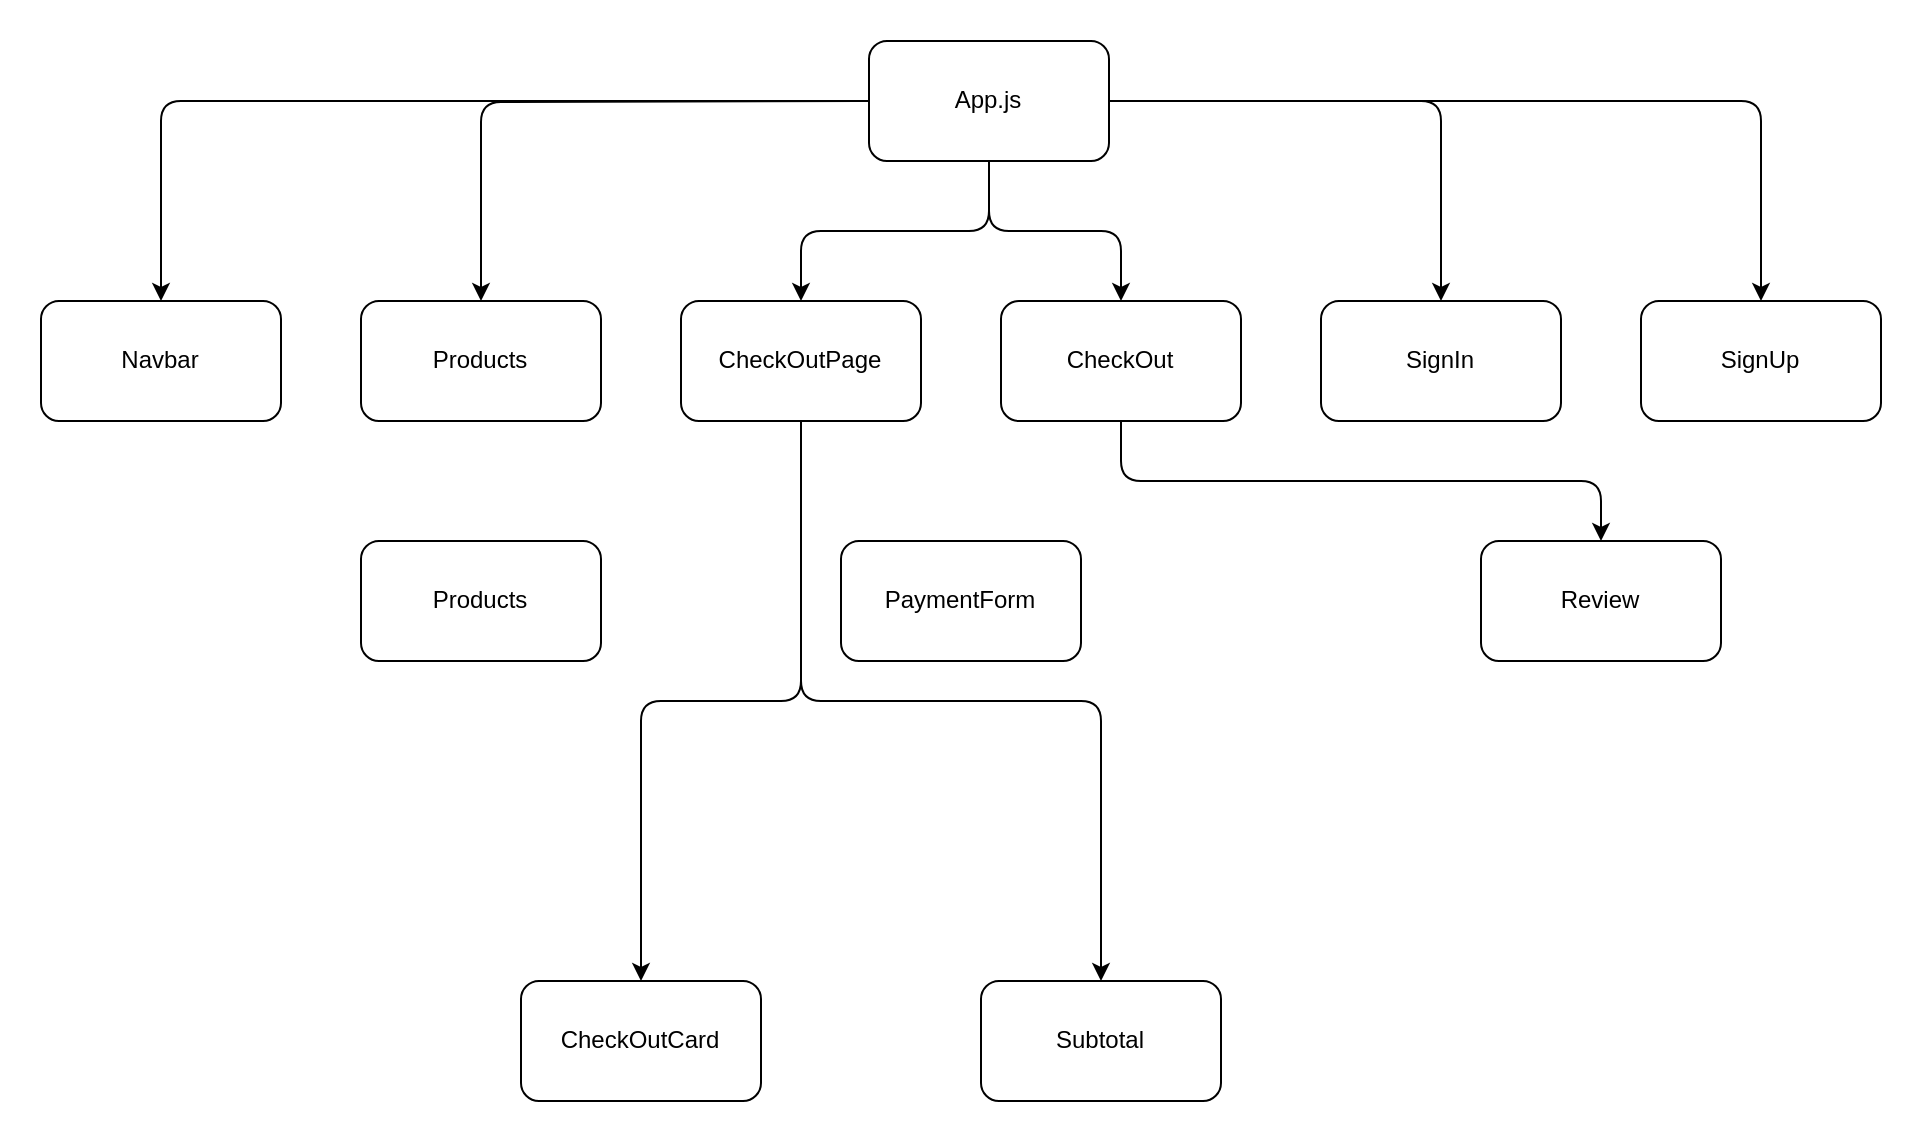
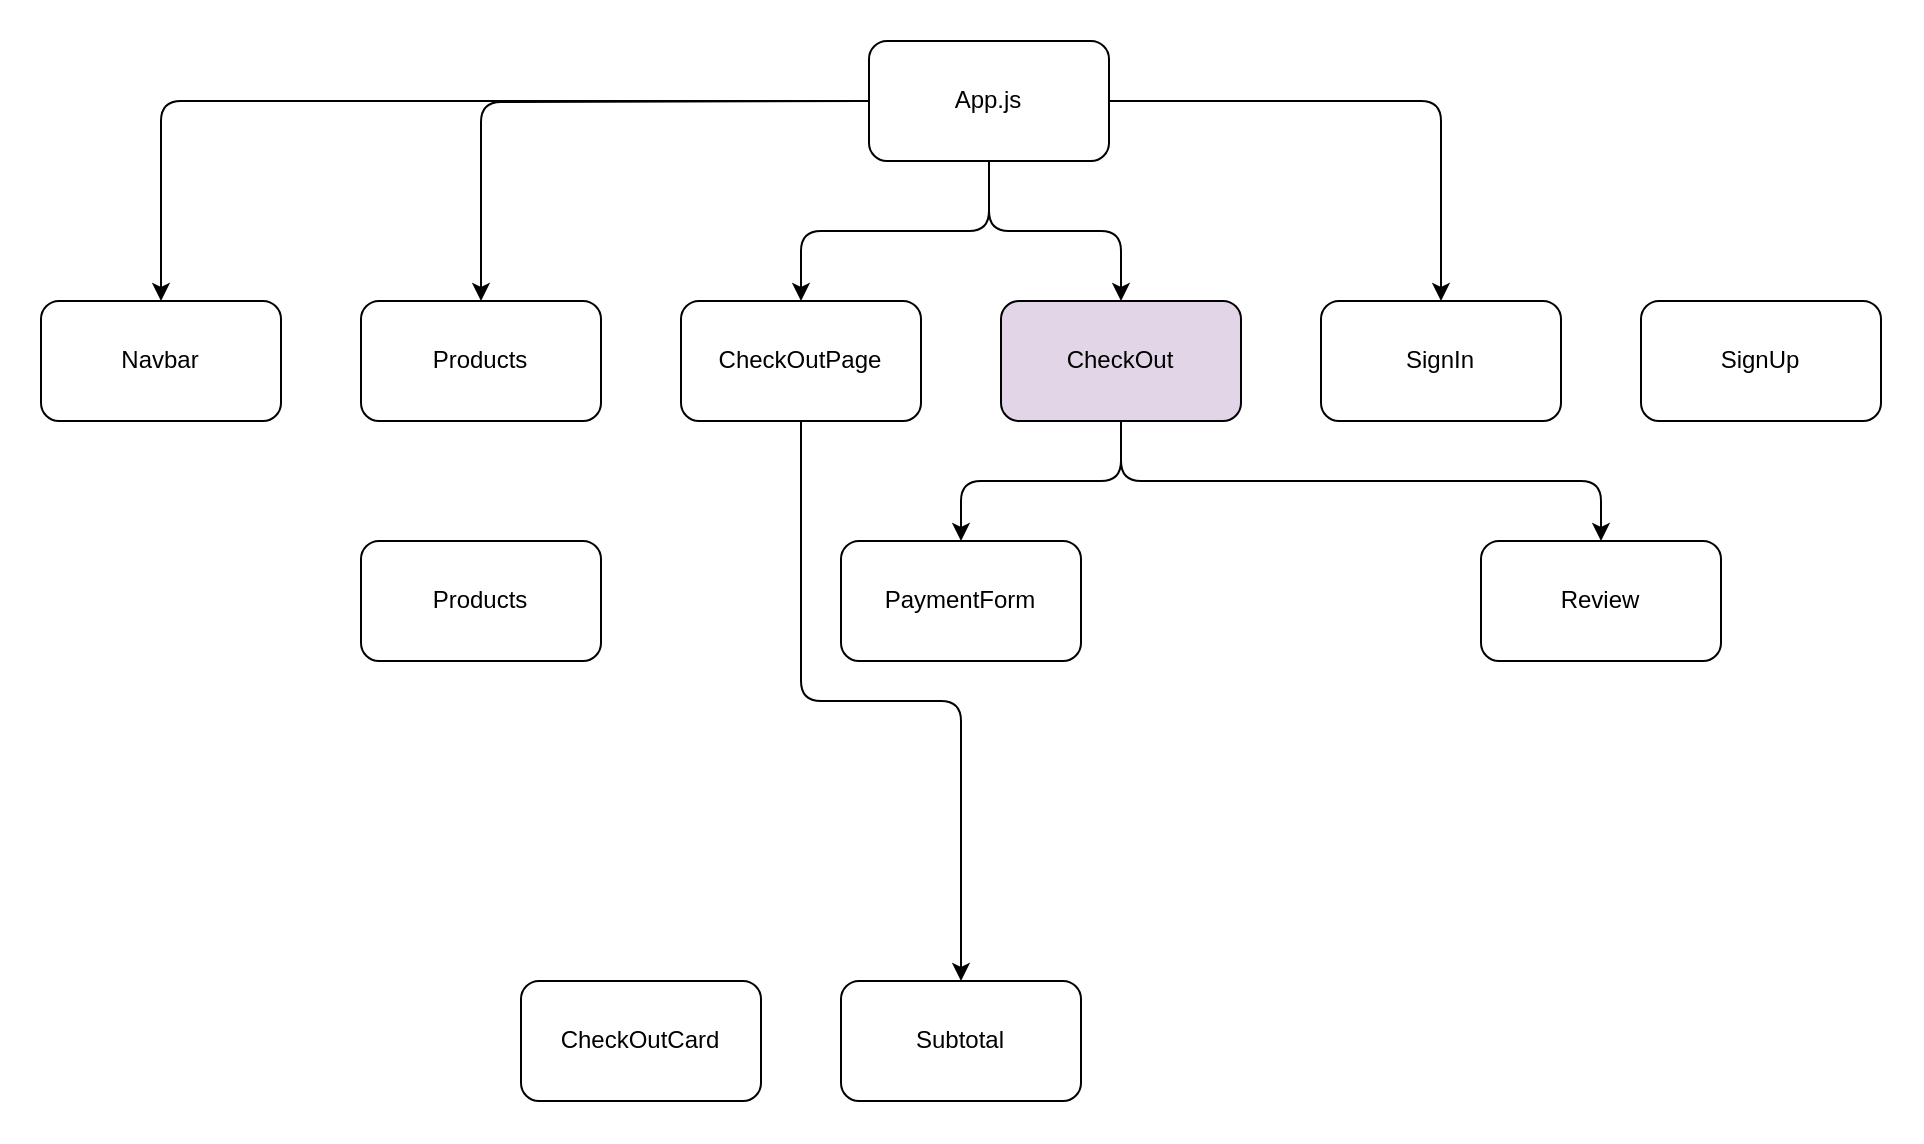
edge "App.js" -> "SignUp": removed
node "CheckOut": fillcolor #ffffff -> #e1d5e7
edge "CheckOut" -> "PaymentForm": added
edge "CheckOutPage" -> "CheckOutCard": removed
node "Subtotal": moved (1101, 1041) -> (961, 1041)
